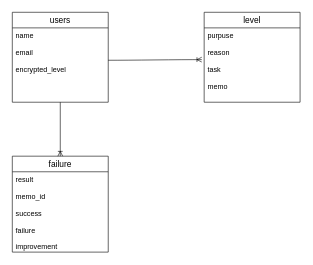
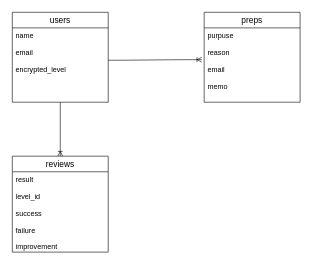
node "level": label "level" -> "preps"
node "purpuse reason task memo": label "purpuse reason task memo" -> "purpuse reason email memo"
node "failure": label "failure" -> "reviews"
node "result memo_id success failure improvement": label "result memo_id success failure improvement" -> "result level_id success failure improvement"
